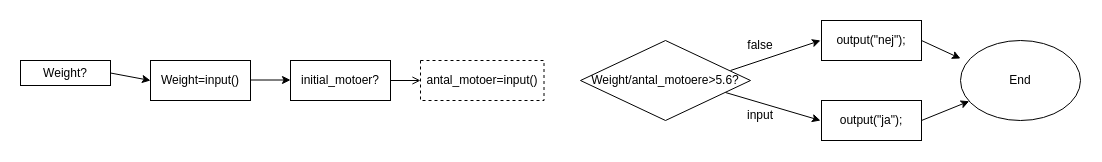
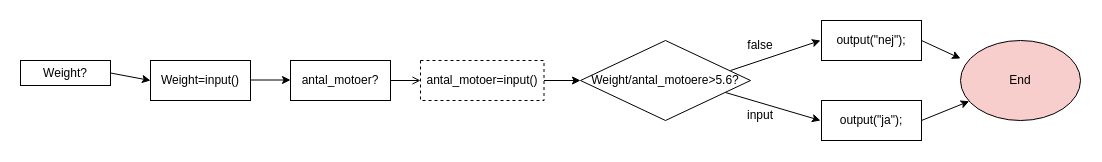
node "initial_motoer?": label "initial_motoer?" -> "antal_motoer?"
edge "antal_motoer=input()" -> "Weight/antal_motoere>5.6?": added
node "End": fillcolor #ffffff -> #f8cecc
